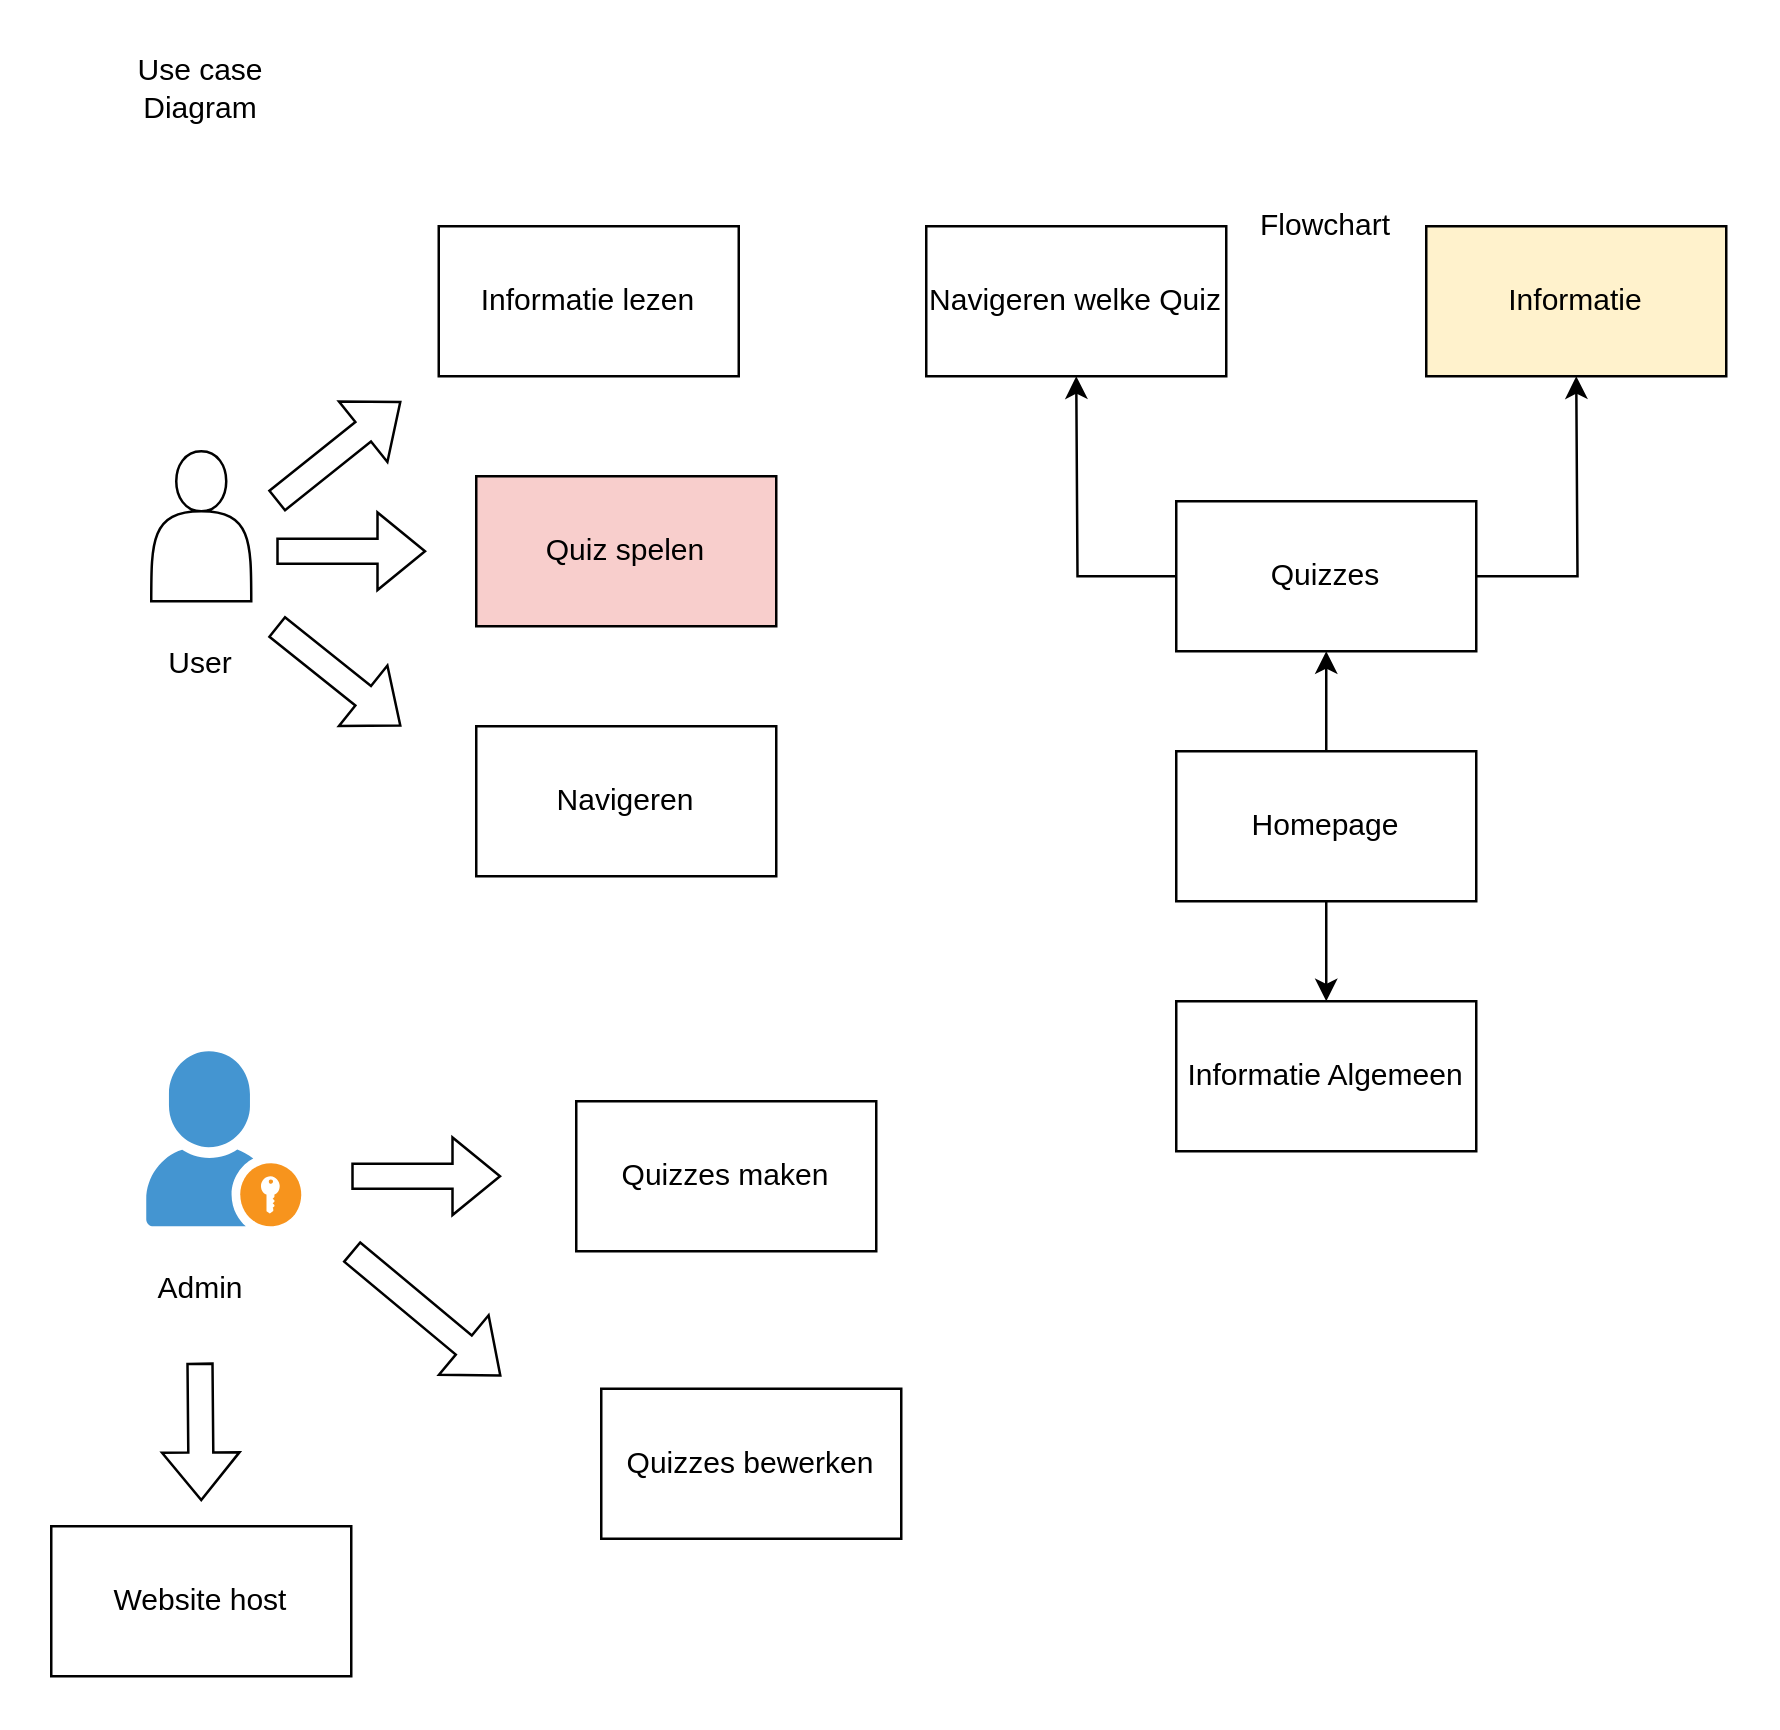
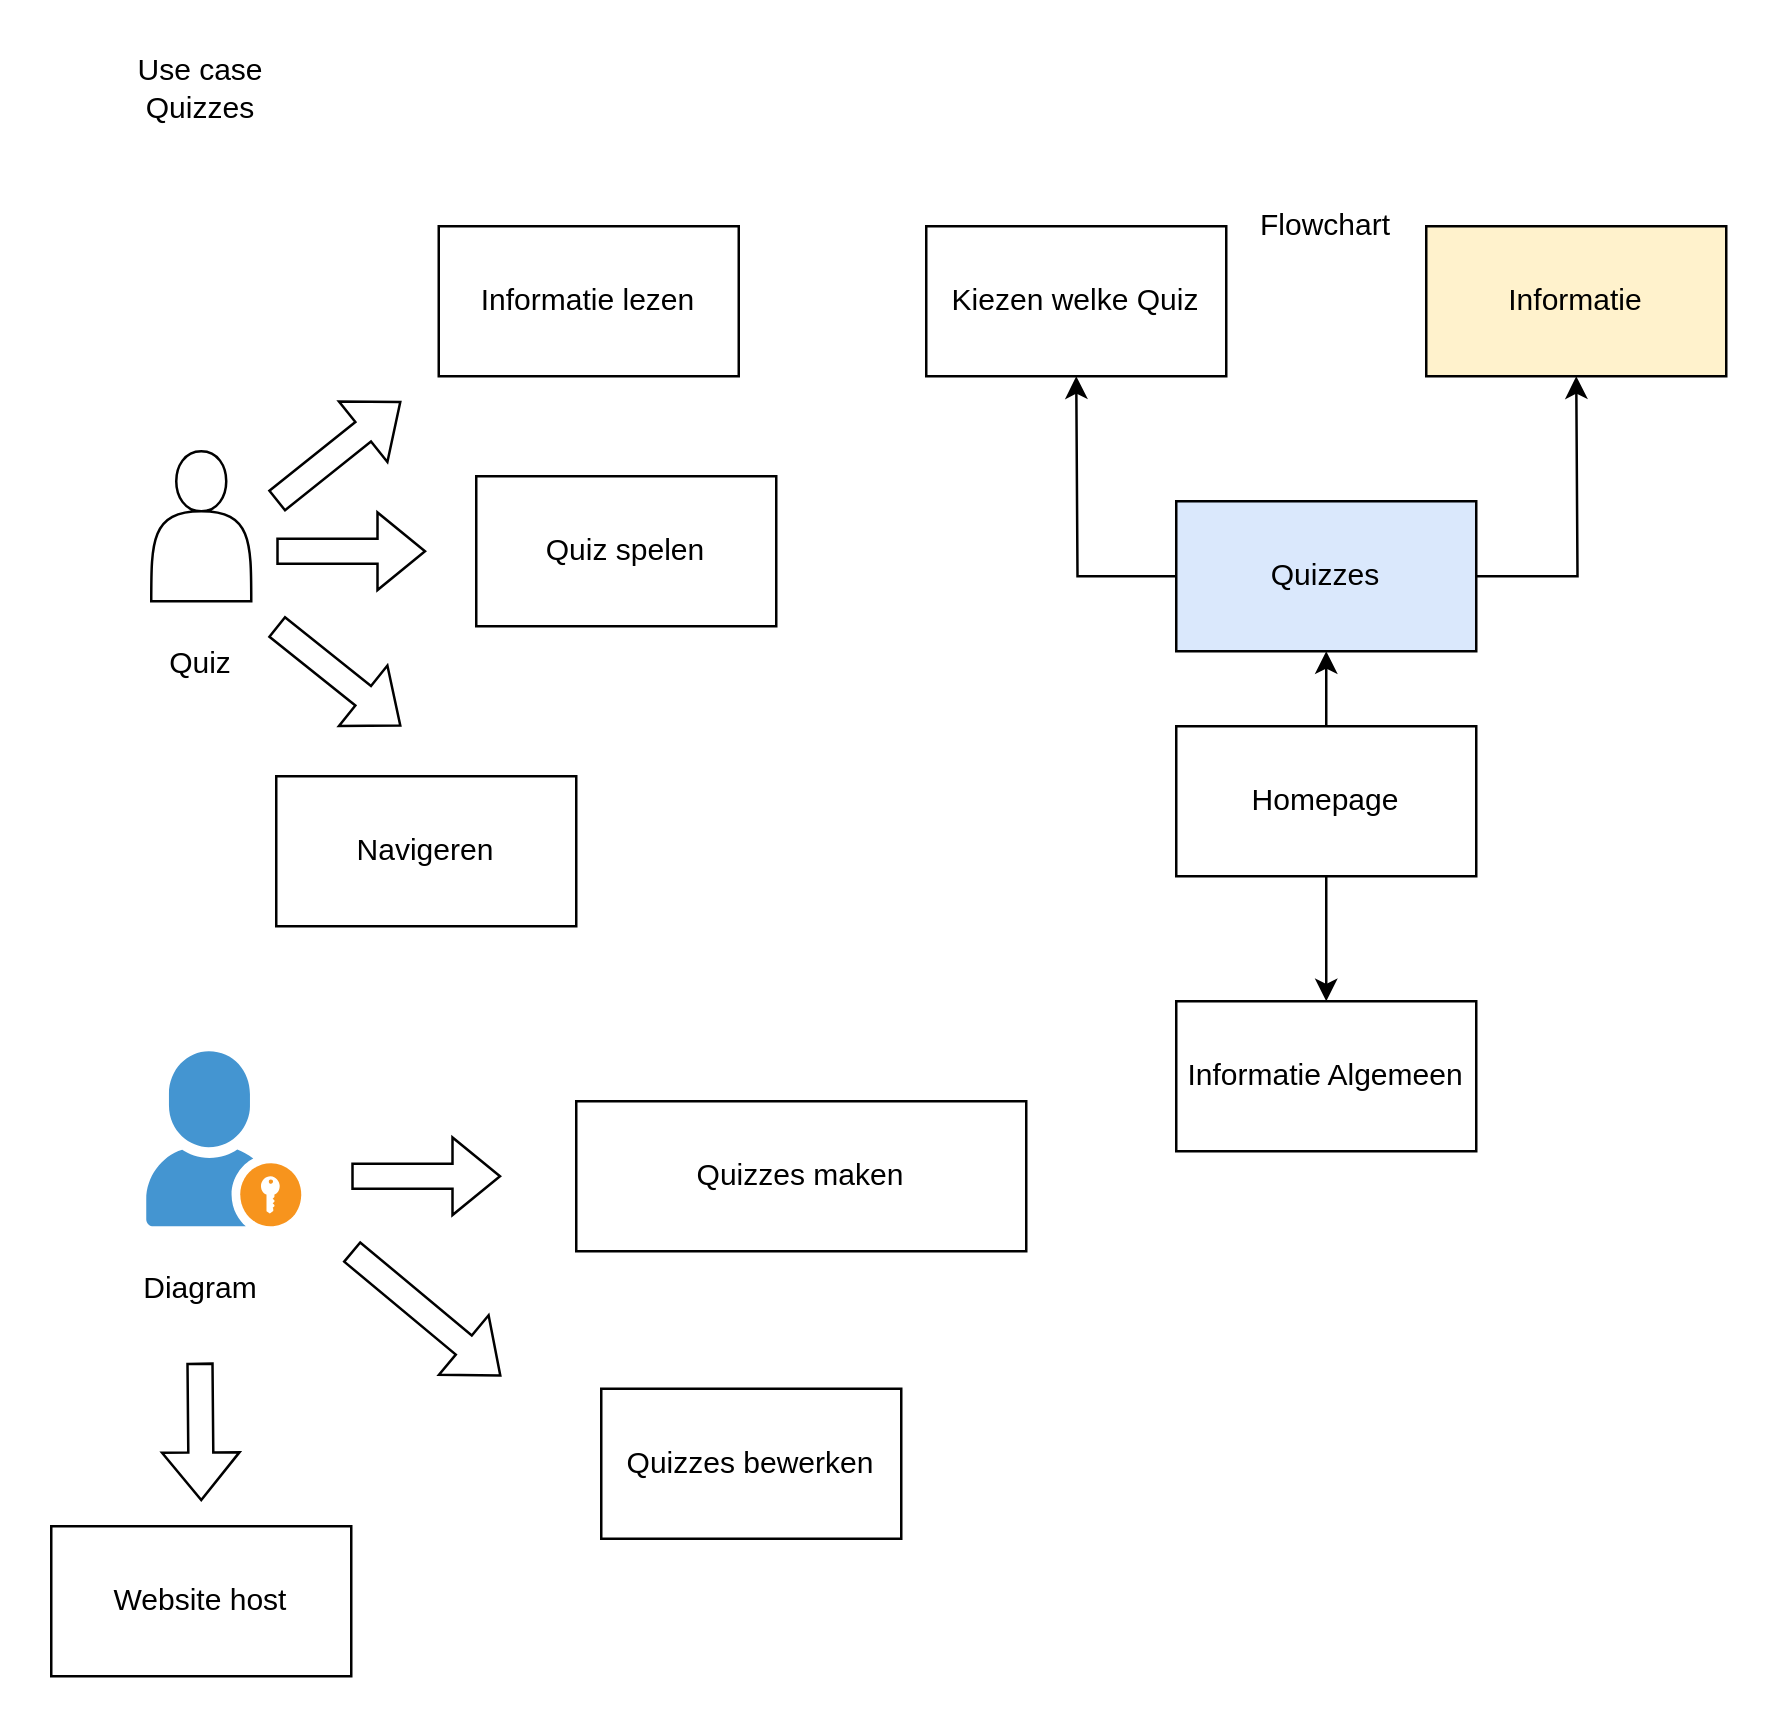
node "Use case Diagram": label "Use case Diagram" -> "Use case Quizzes"
node "Navigeren welke Quiz": label "Navigeren welke Quiz" -> "Kiezen welke Quiz"
node "Quiz spelen": fillcolor #f8cecc -> #ffffff
node "Quizzes": fillcolor #ffffff -> #dae8fc
node "User": label "User" -> "Quiz"
node "Navigeren": moved (626, 801) -> (426, 851)
node "Homepage": moved (1326, 826) -> (1326, 801)
node "Quizzes maken": size 300x150 -> 450x150
node "Admin": label "Admin" -> "Diagram"
